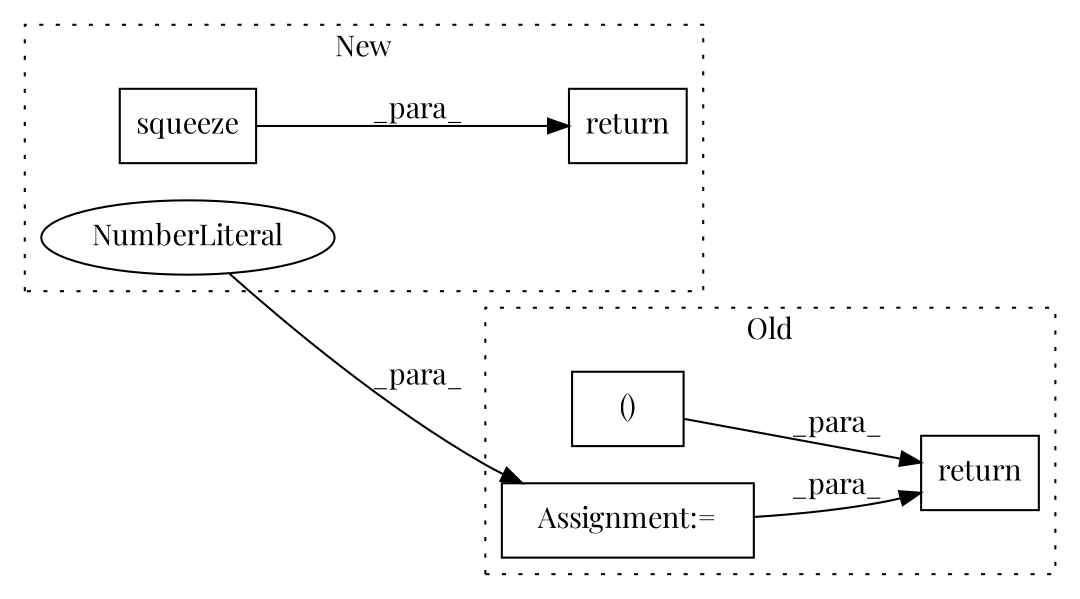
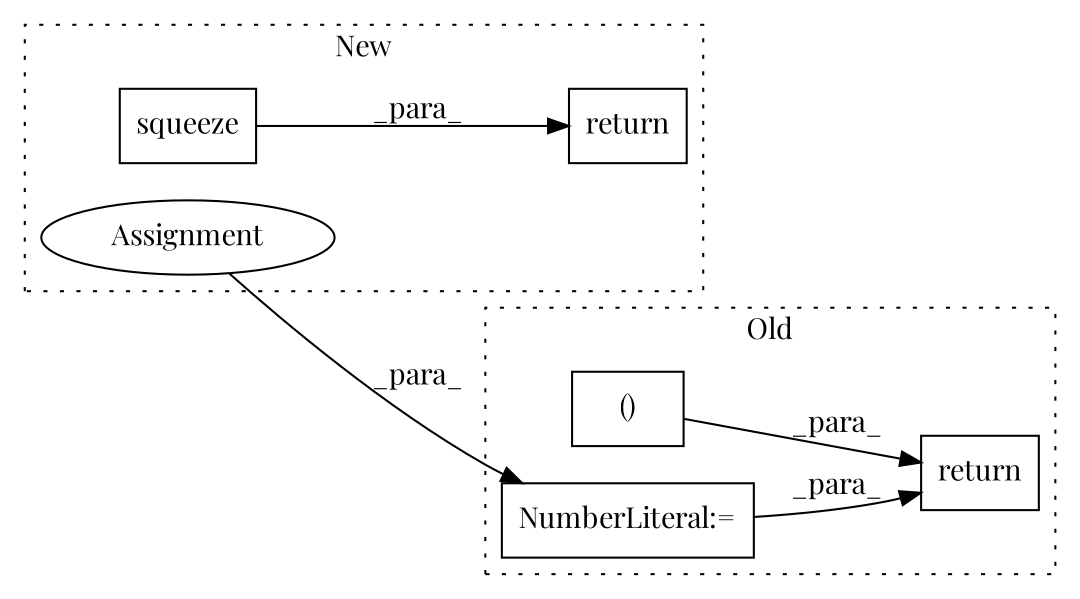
node "NumberLiteral": label "NumberLiteral" -> "Assignment"
node "Assignment:=": label "Assignment:=" -> "NumberLiteral:="
